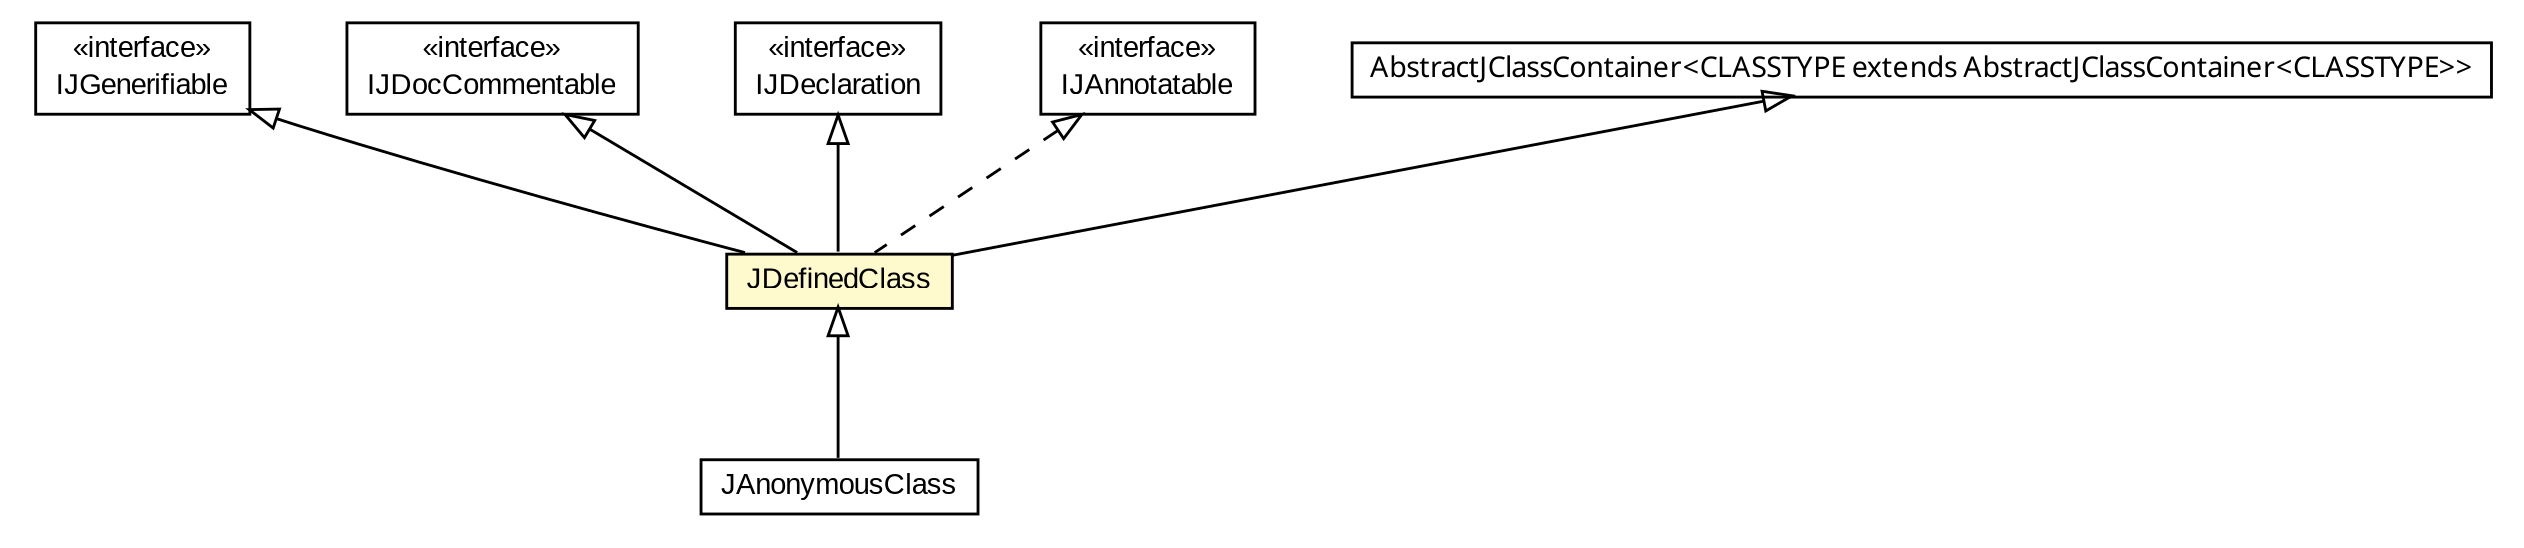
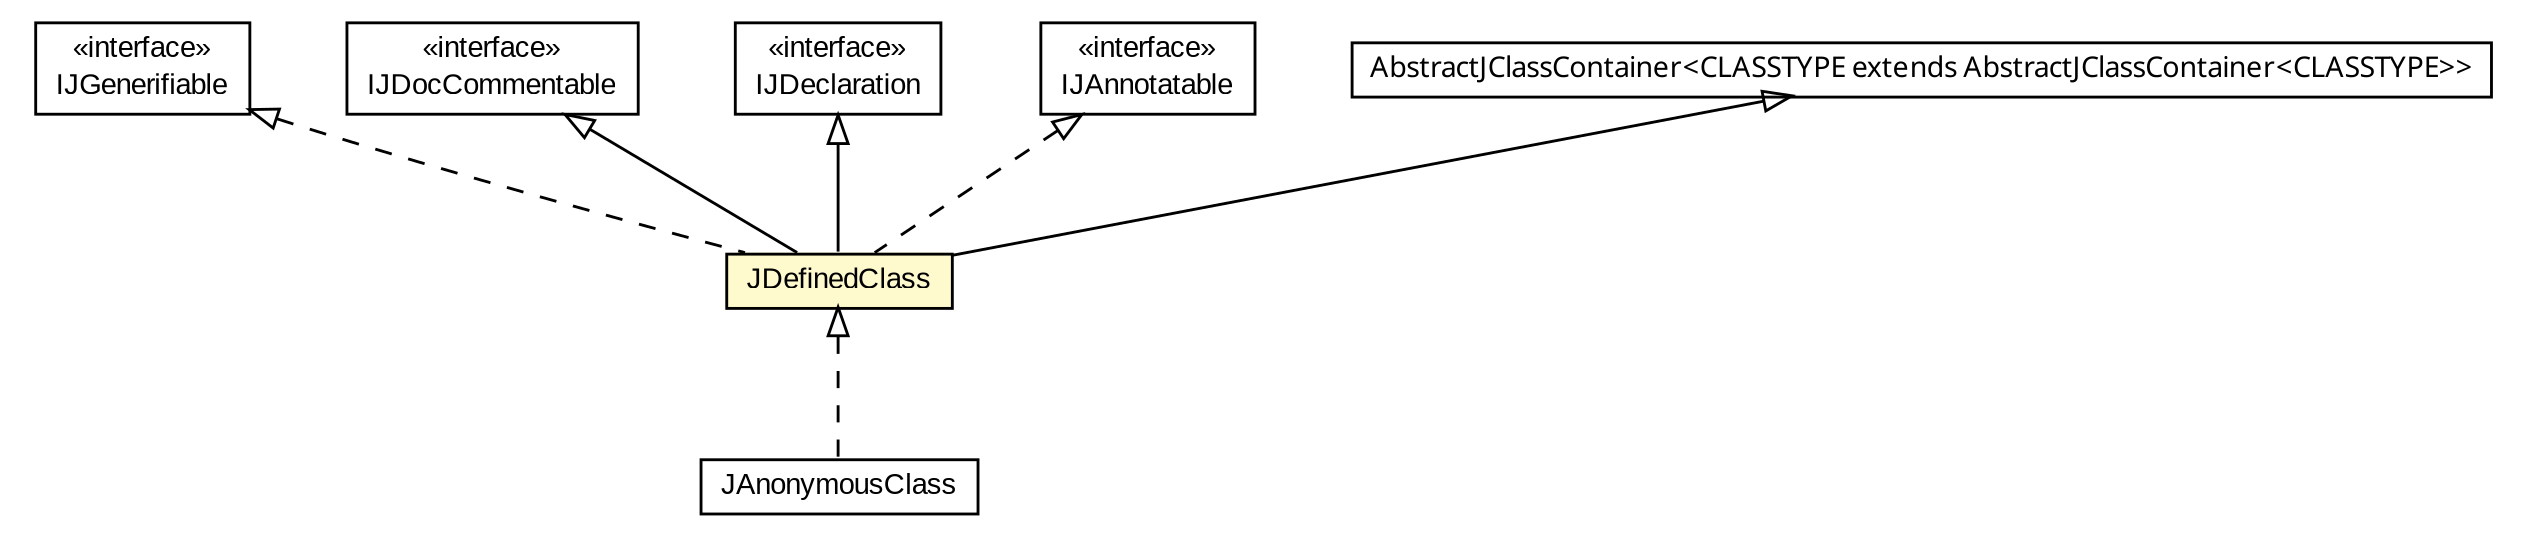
edge "JDefinedClass" -> "IJGenerifiable": style solid -> dashed
edge "JAnonymousClass" -> "JDefinedClass": style solid -> dashed
